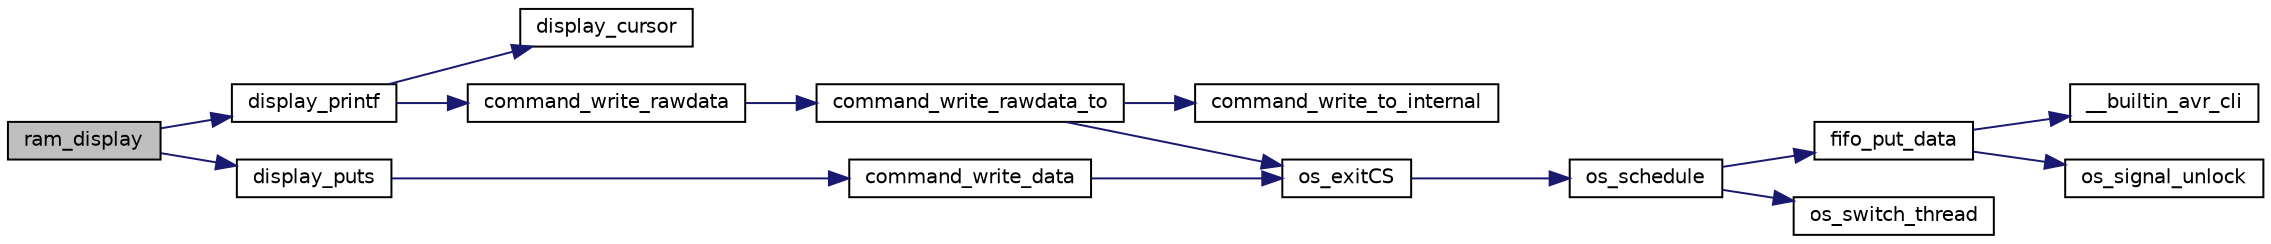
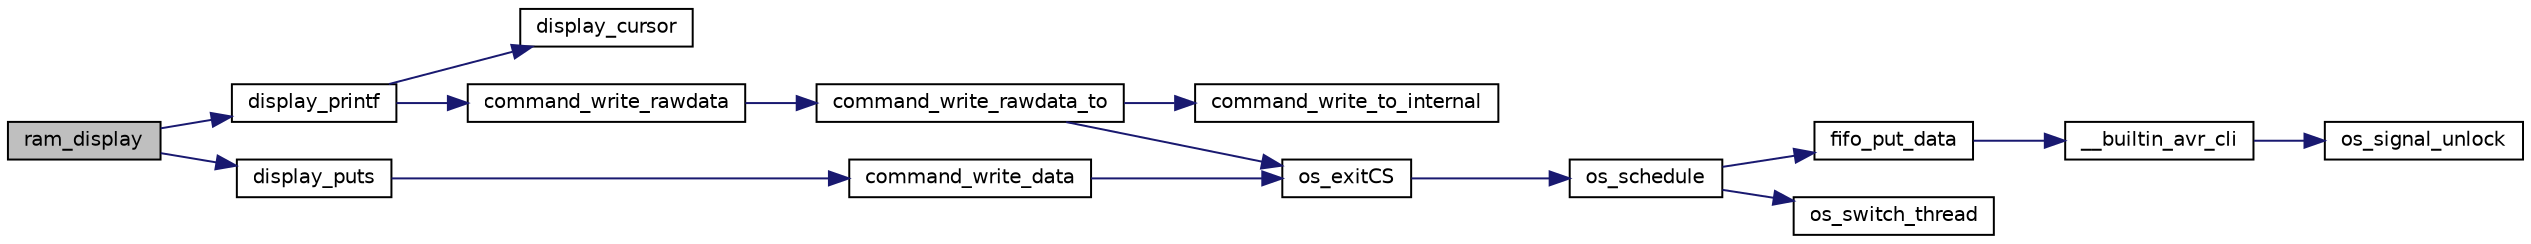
edge "fifo_put_data" -> "os_signal_unlock": now "__builtin_avr_cli" -> "os_signal_unlock"
